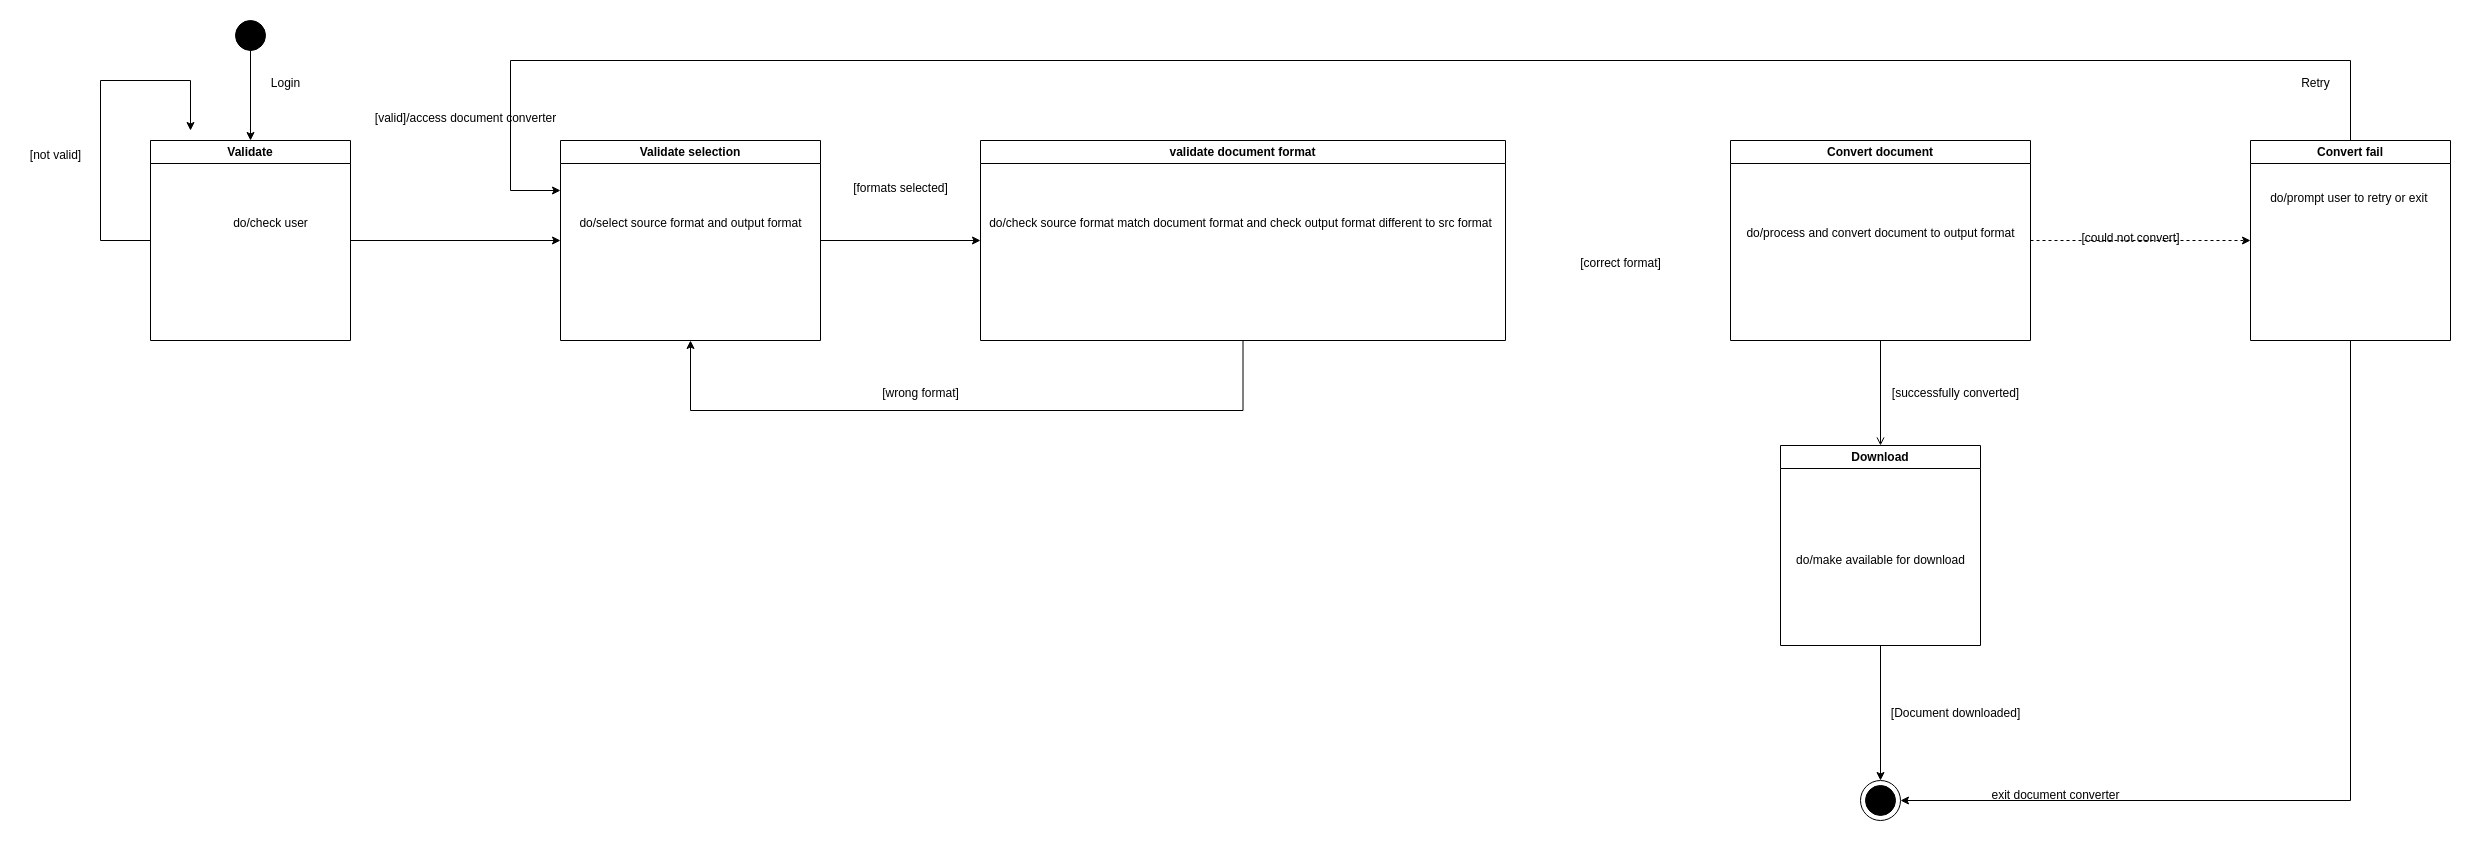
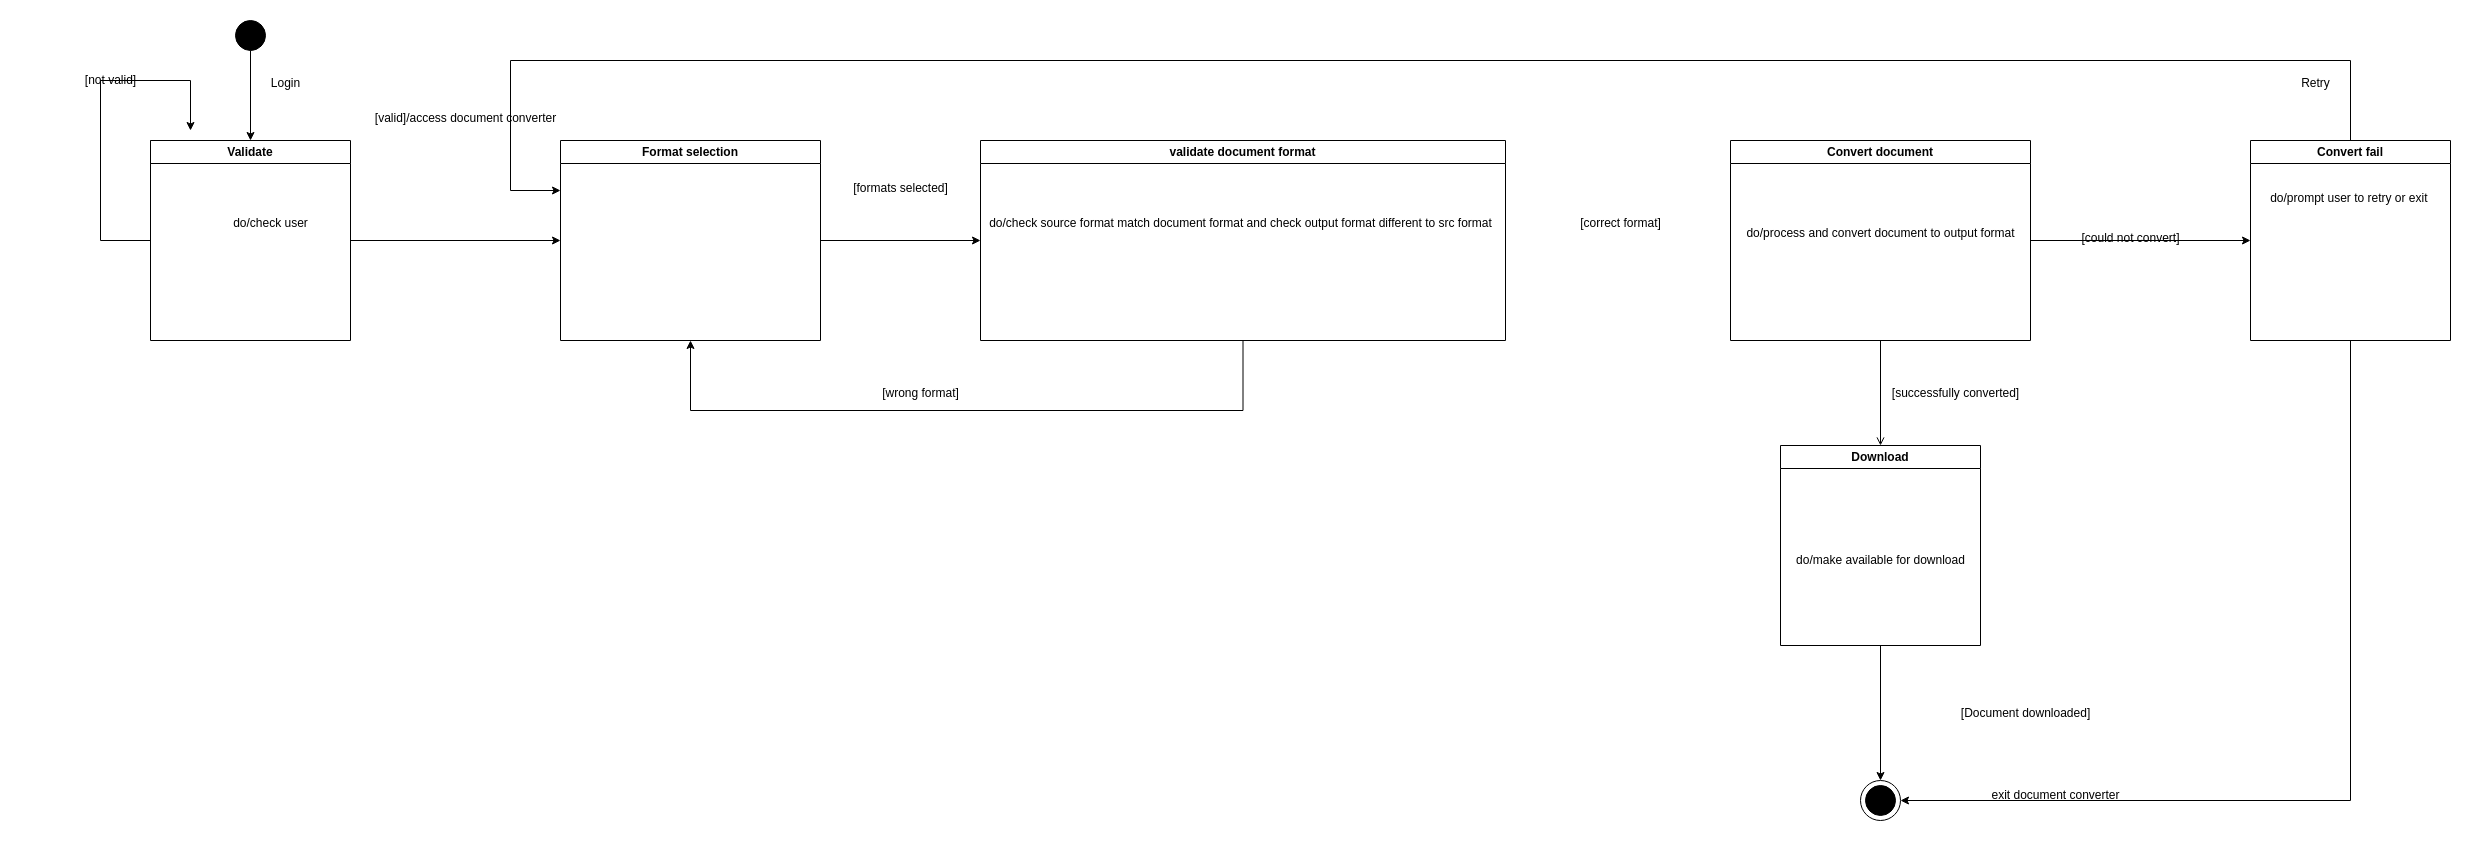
node "Validate selection": label "Validate selection" -> "Format selection"
node "[not valid]": moved (56, 156) -> (111, 81)
node "do/select source format and output format": removed
edge "Convert document" -> "Convert fail": style dashed -> solid
node "[correct format]": moved (1621, 264) -> (1621, 224)
node "[Document downloaded]": moved (1956, 714) -> (2026, 714)
